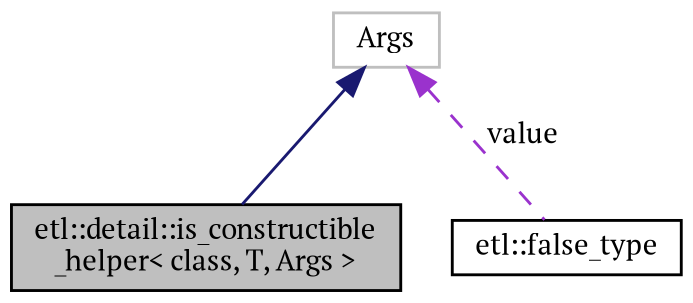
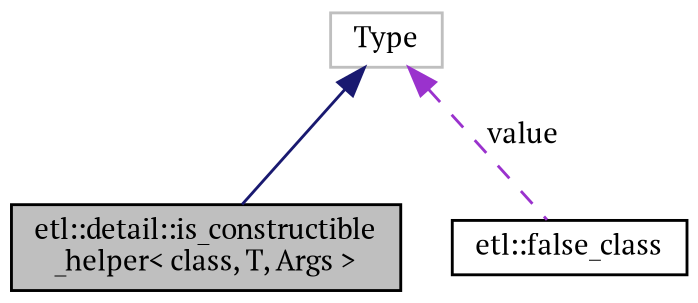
node "Args": label "Args" -> "Type"
node "etl::false_type": label "etl::false_type" -> "etl::false_class"
